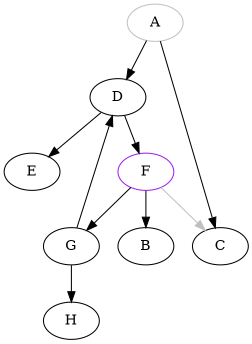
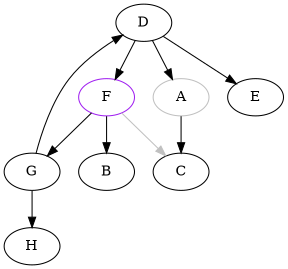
edge "A" -> "D": reversed
